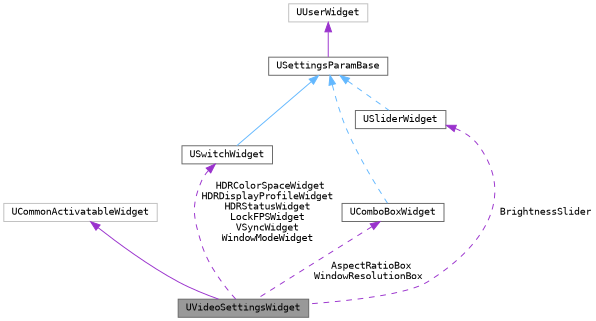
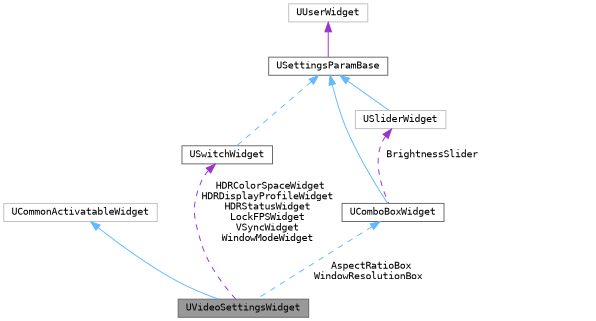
edge "USliderWidget" -> "USettingsParamBase": style dashed -> solid
edge "USwitchWidget" -> "USettingsParamBase": style solid -> dashed
node "USliderWidget": color gray40 -> grey75
edge "UComboBoxWidget" -> "USettingsParamBase": style dashed -> solid
edge "UVideoSettingsWidget" -> "USliderWidget": now "UComboBoxWidget" -> "USliderWidget"
edge "UVideoSettingsWidget" -> "UComboBoxWidget": color darkorchid3 -> steelblue1
edge "UVideoSettingsWidget" -> "UCommonActivatableWidget": color darkorchid3 -> steelblue1
